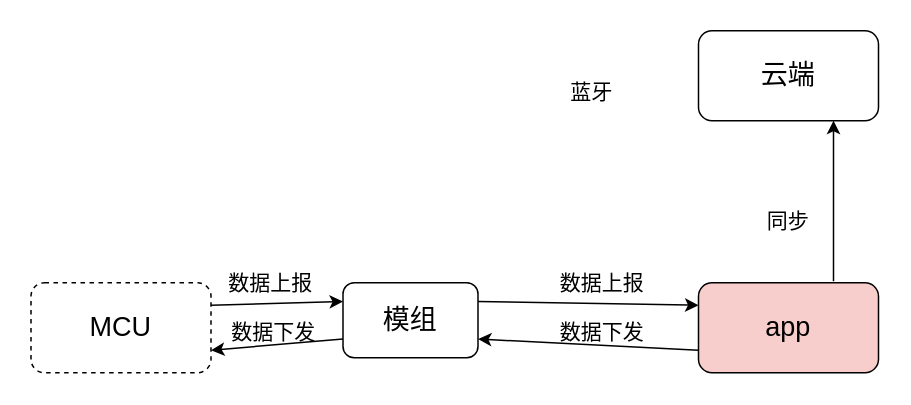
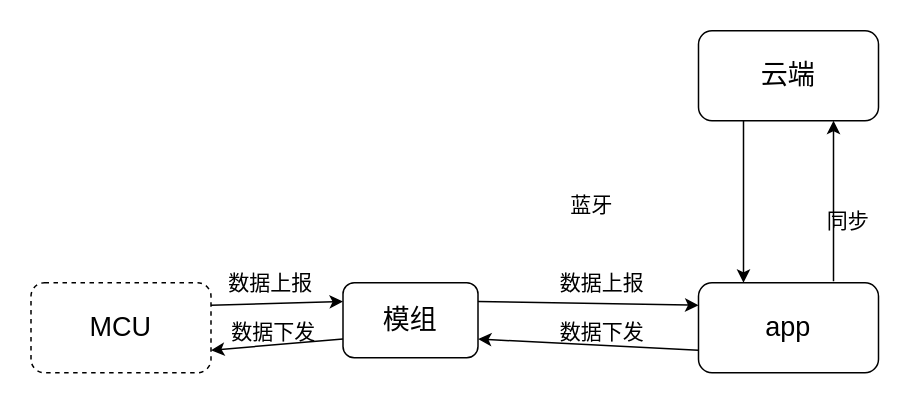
node "蓝牙": moved (592, 92) -> (592, 205)
edge "云端" -> "app": added
node "同步": moved (788, 221) -> (848, 221)
node "app": fillcolor #f8cecc -> #ffffff
